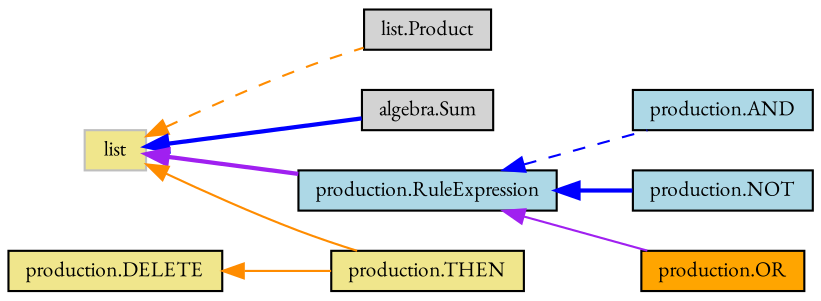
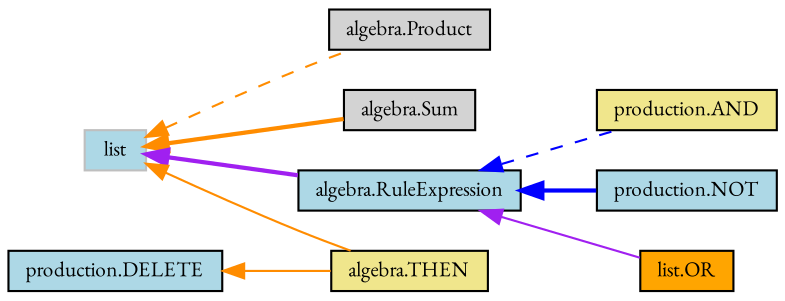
node "list.Product": label "list.Product" -> "algebra.Product"
node "production.AND": fillcolor lightblue -> khaki
edge "algebra.Sum" -> "list": color blue -> darkorange
node "list": fillcolor khaki -> lightblue
node "production.RuleExpression": label "production.RuleExpression" -> "algebra.RuleExpression"
node "production.DELETE": fillcolor khaki -> lightblue
node "production.THEN": label "production.THEN" -> "algebra.THEN"
node "production.OR": label "production.OR" -> "list.OR"
